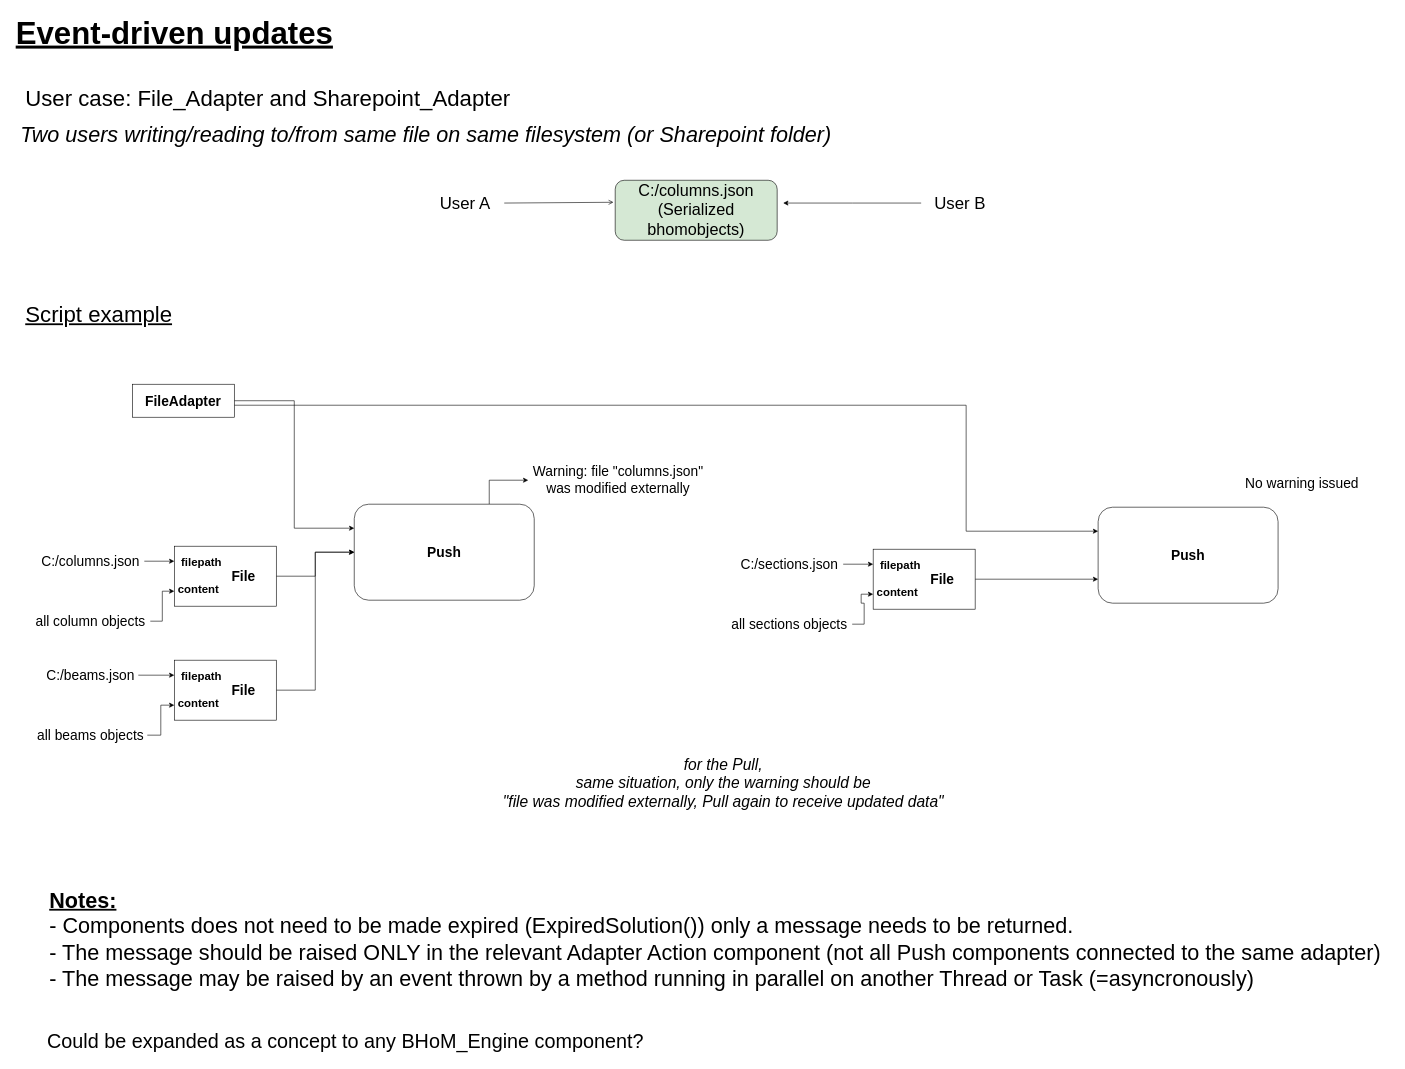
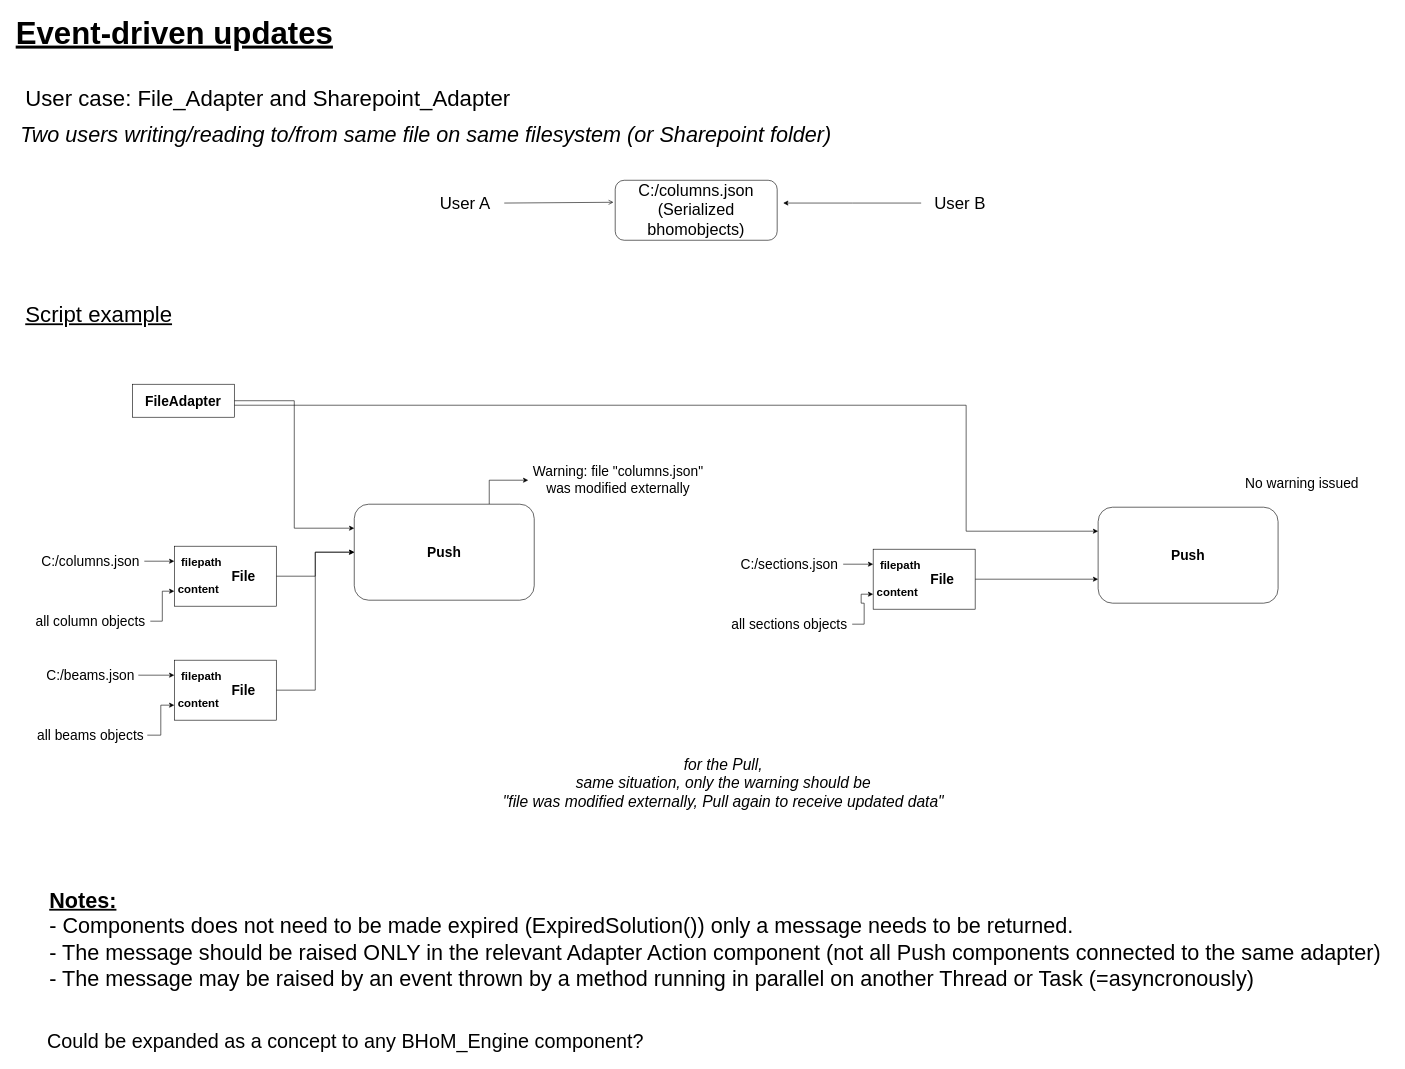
node "C:/columns.json(Serialized bhomobjects)": fillcolor #d5e8d4 -> #ffffff
